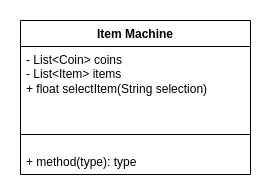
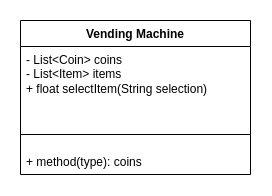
node "Item Machine": label "Item Machine" -> "Vending Machine"
node "+ method(type): type": label "+ method(type): type" -> "+ method(type): coins"
